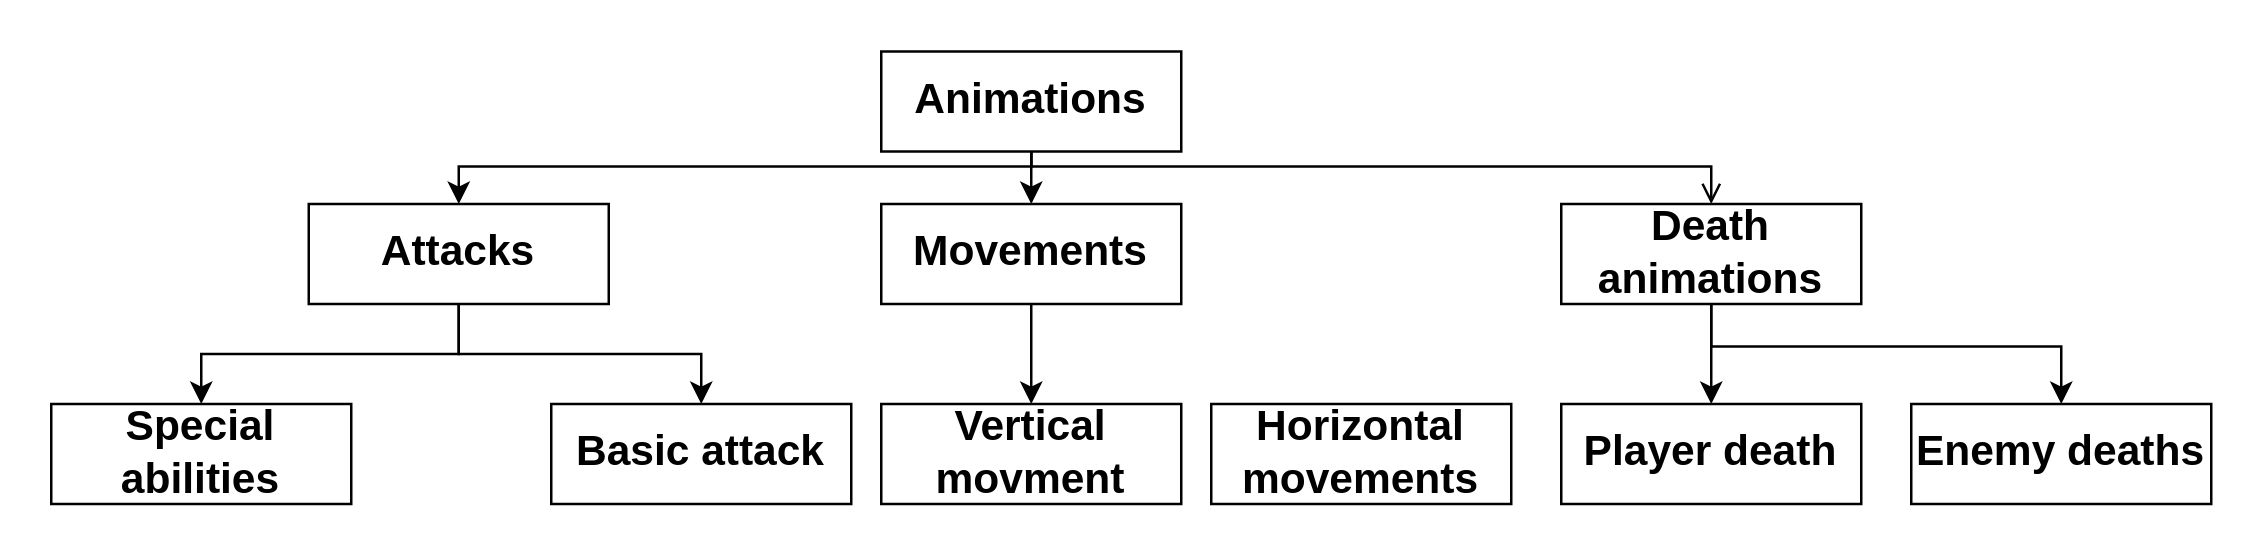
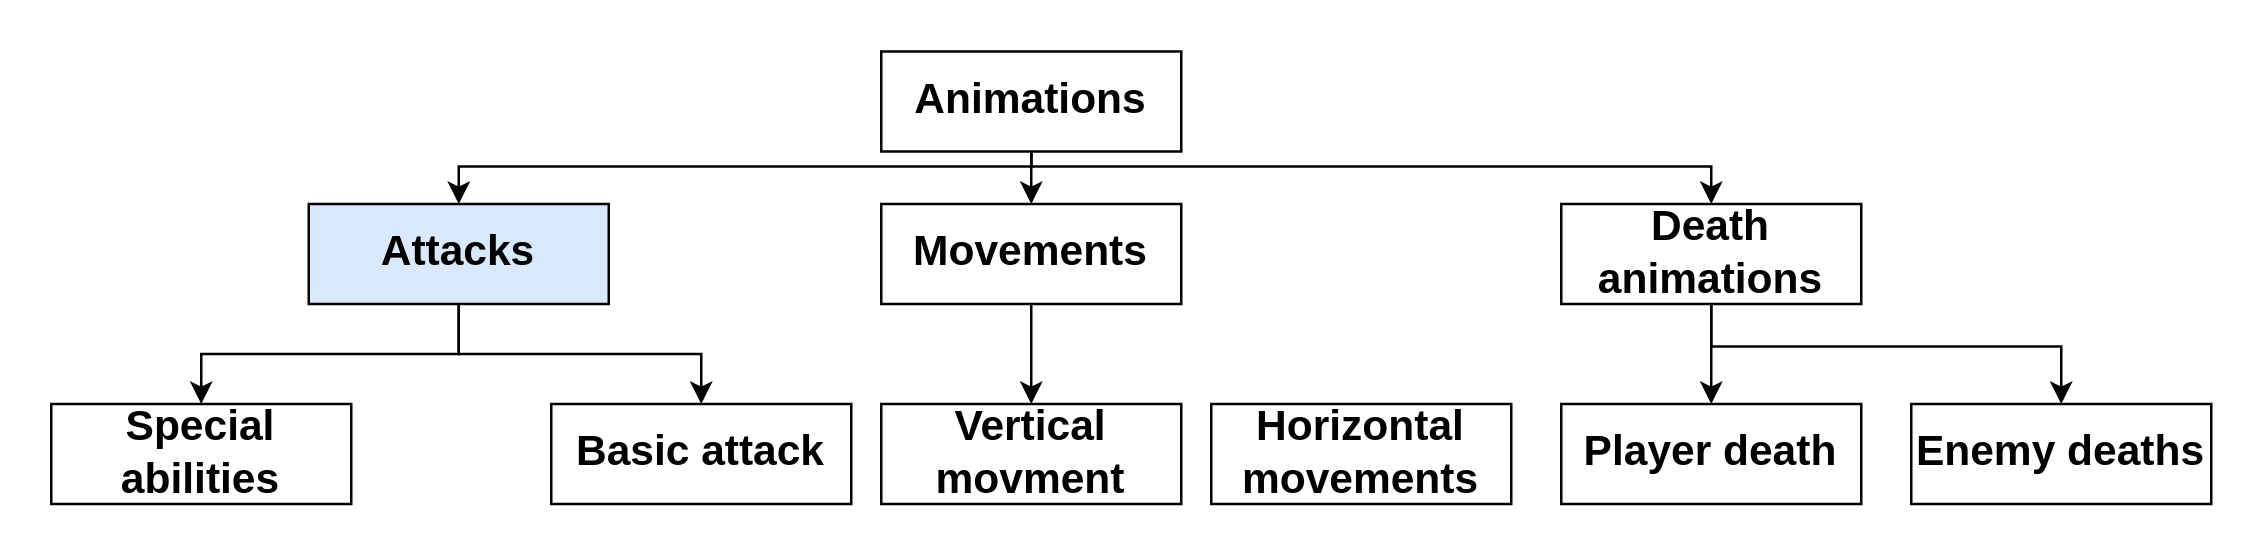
edge "Animations" -> "Death animations": arrowhead open -> classic
node "Attacks": fillcolor #ffffff -> #dae8fc
